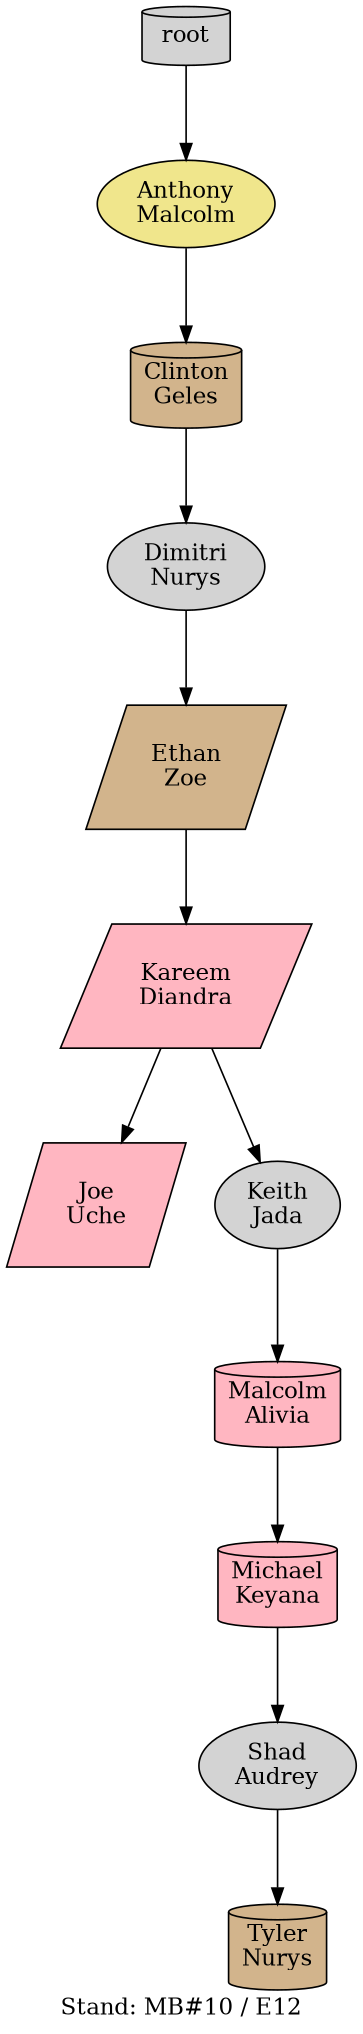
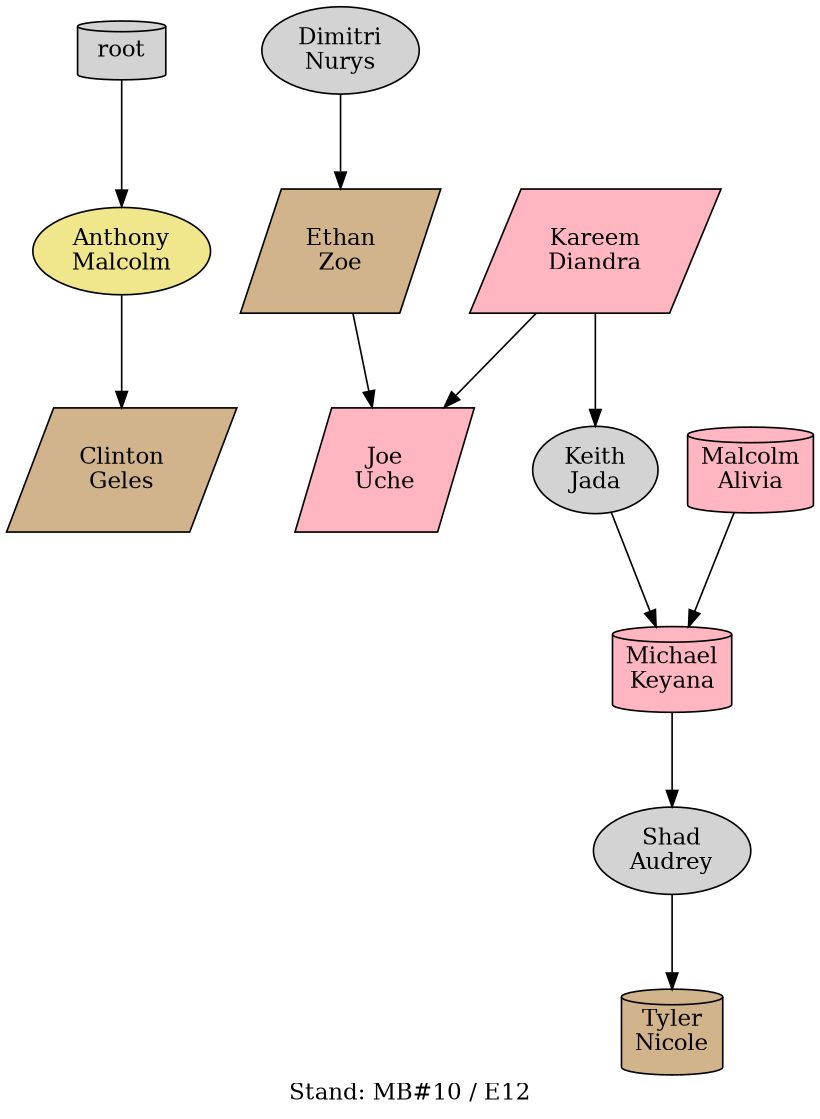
node "Clinton Geles": shape cylinder -> parallelogram
edge "Clinton Geles" -> "Dimitri Nurys": removed
edge "Ethan Zoe" -> "Kareem Diandra": now "Ethan Zoe" -> "Joe Uche"
edge "Keith Jada" -> "Malcolm Alivia": now "Keith Jada" -> "Michael Keyana"
node "Tyler Nurys": label "Tyler Nurys" -> "Tyler Nicole"
